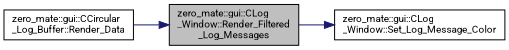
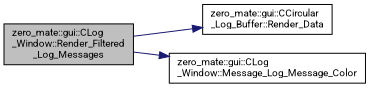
edge "zero_mate::gui::CCircular _Log_Buffer::Render_Data" -> "zero_mate::gui::CLog _Window::Render_Filtered _Log_Messages": reversed
node "zero_mate::gui::CLog _Window::Set_Log_Message_Color": label "zero_mate::gui::CLog _Window::Set_Log_Message_Color" -> "zero_mate::gui::CLog _Window::Message_Log_Message_Color"
